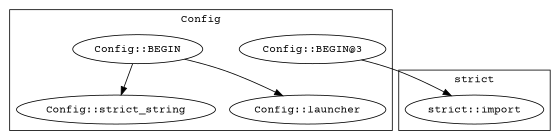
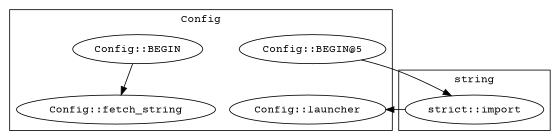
node "Config::BEGIN@3": label "Config::BEGIN@3" -> "Config::BEGIN@5"
edge "Config::BEGIN" -> "Config::launcher": now "strict::import" -> "Config::launcher"
cluster "strict": label "strict" -> "string"
node "Config::strict_string": label "Config::strict_string" -> "Config::fetch_string"
